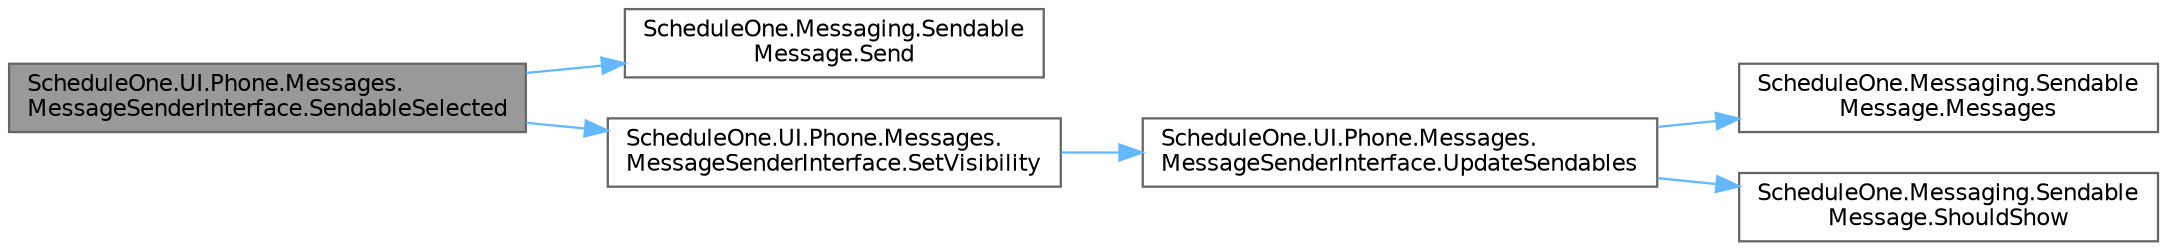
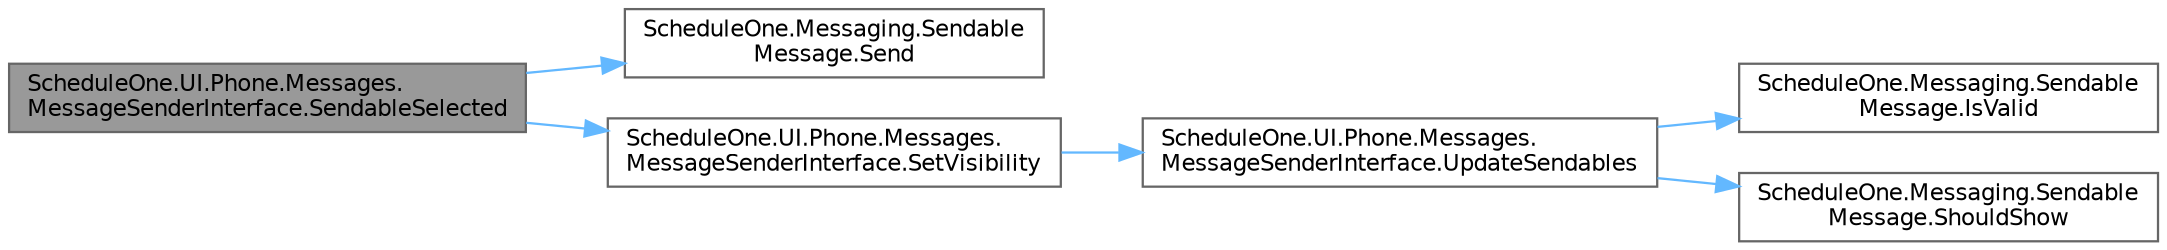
node "ScheduleOne.Messaging.Sendable Message.Messages": label "ScheduleOne.Messaging.Sendable Message.Messages" -> "ScheduleOne.Messaging.Sendable Message.IsValid"
